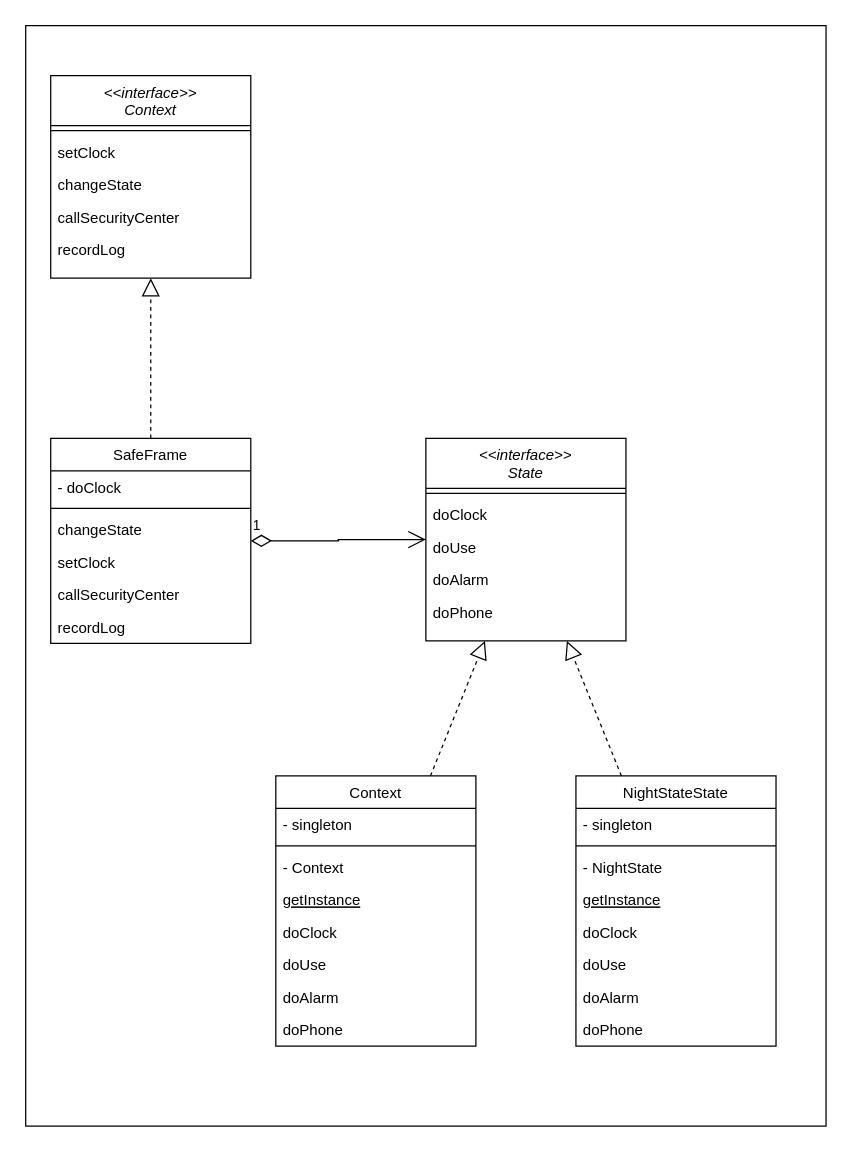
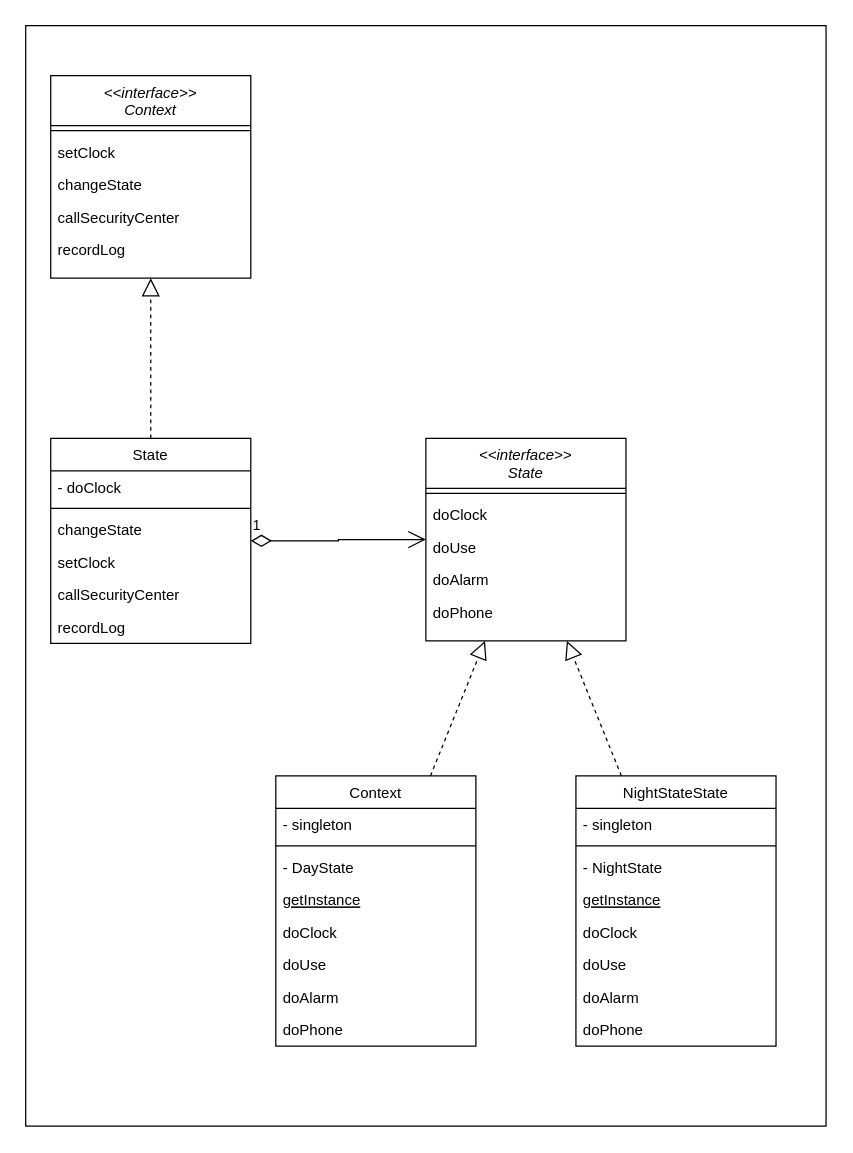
node "SafeFrame": label "SafeFrame" -> "State"
node "- Context": label "- Context" -> "- DayState"
